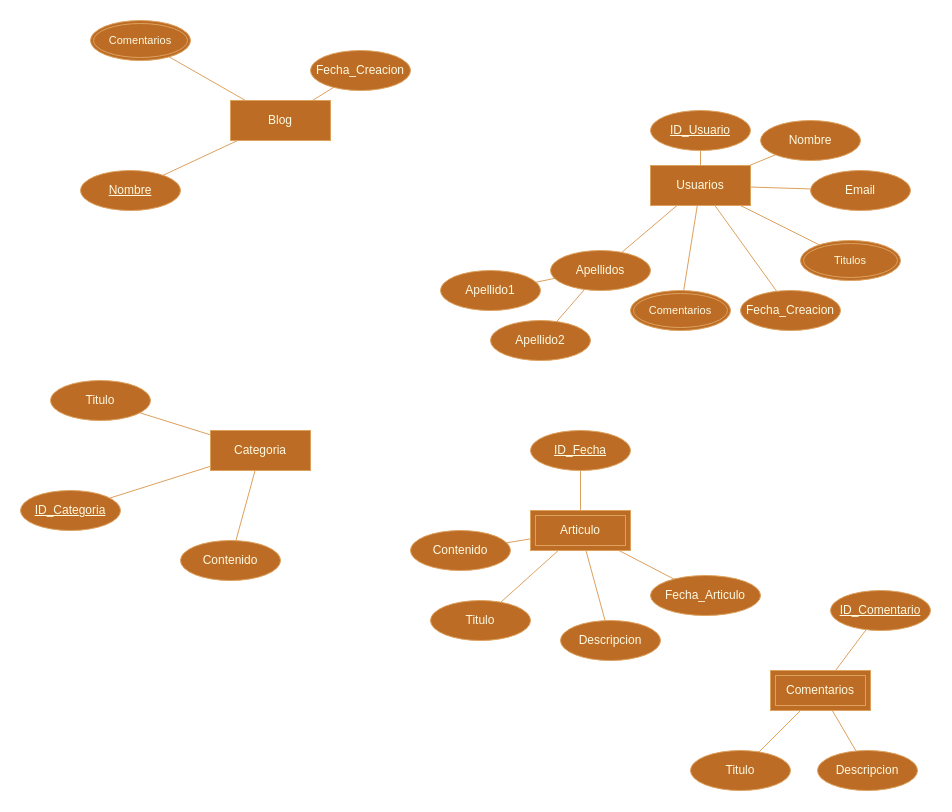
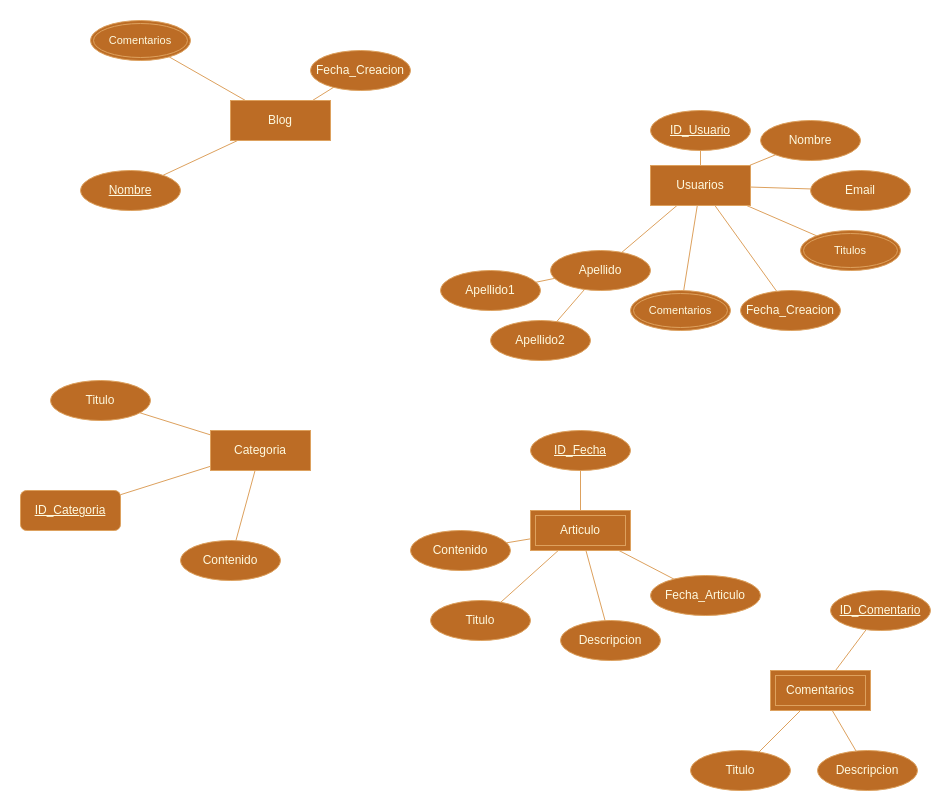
node "Titulos": moved (851, 261) -> (851, 251)
node "Apellidos": label "Apellidos" -> "Apellido"
node "ID_Categoria": shape ellipse -> rounded rectangle
